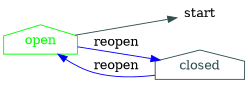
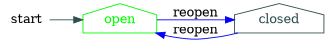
edge "open" -> "start": reversed
